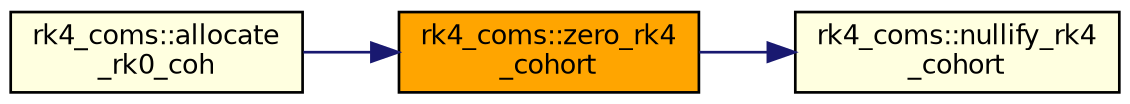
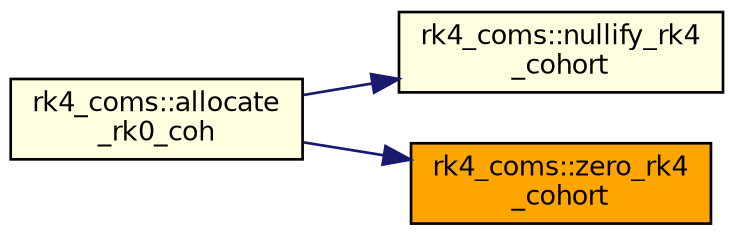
edge "rk4_coms::zero_rk4 _cohort" -> "rk4_coms::nullify_rk4 _cohort": now "rk4_coms::allocate _rk0_coh" -> "rk4_coms::nullify_rk4 _cohort"
